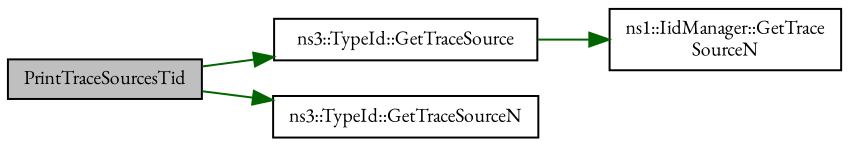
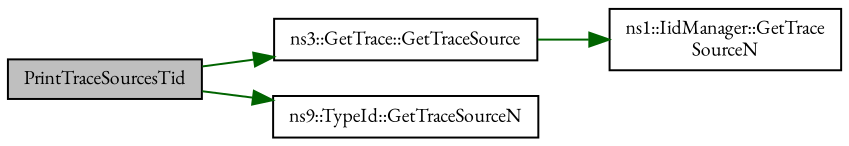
node "ns3::TypeId::GetTraceSource": label "ns3::TypeId::GetTraceSource" -> "ns3::GetTrace::GetTraceSource"
node "ns3::TypeId::GetTraceSourceN": label "ns3::TypeId::GetTraceSourceN" -> "ns9::TypeId::GetTraceSourceN"
